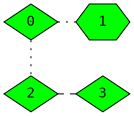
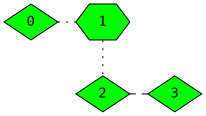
edge "0" -- "2": now "1" -- "2"
